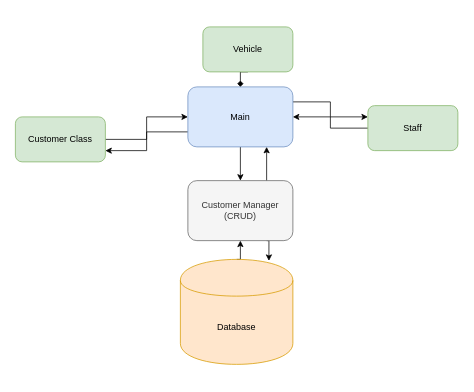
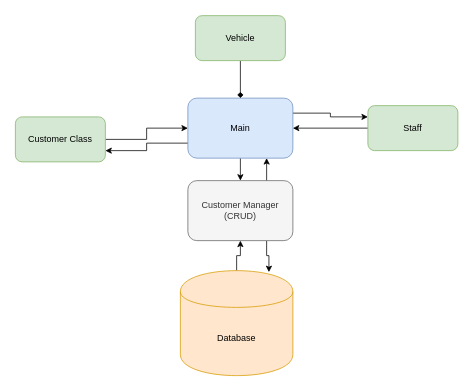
node "Vehicle": moved (248, 49) -> (240, 38)
node "Main": moved (240, 117) -> (240, 128)
node "Database": moved (237, 312) -> (237, 323)
